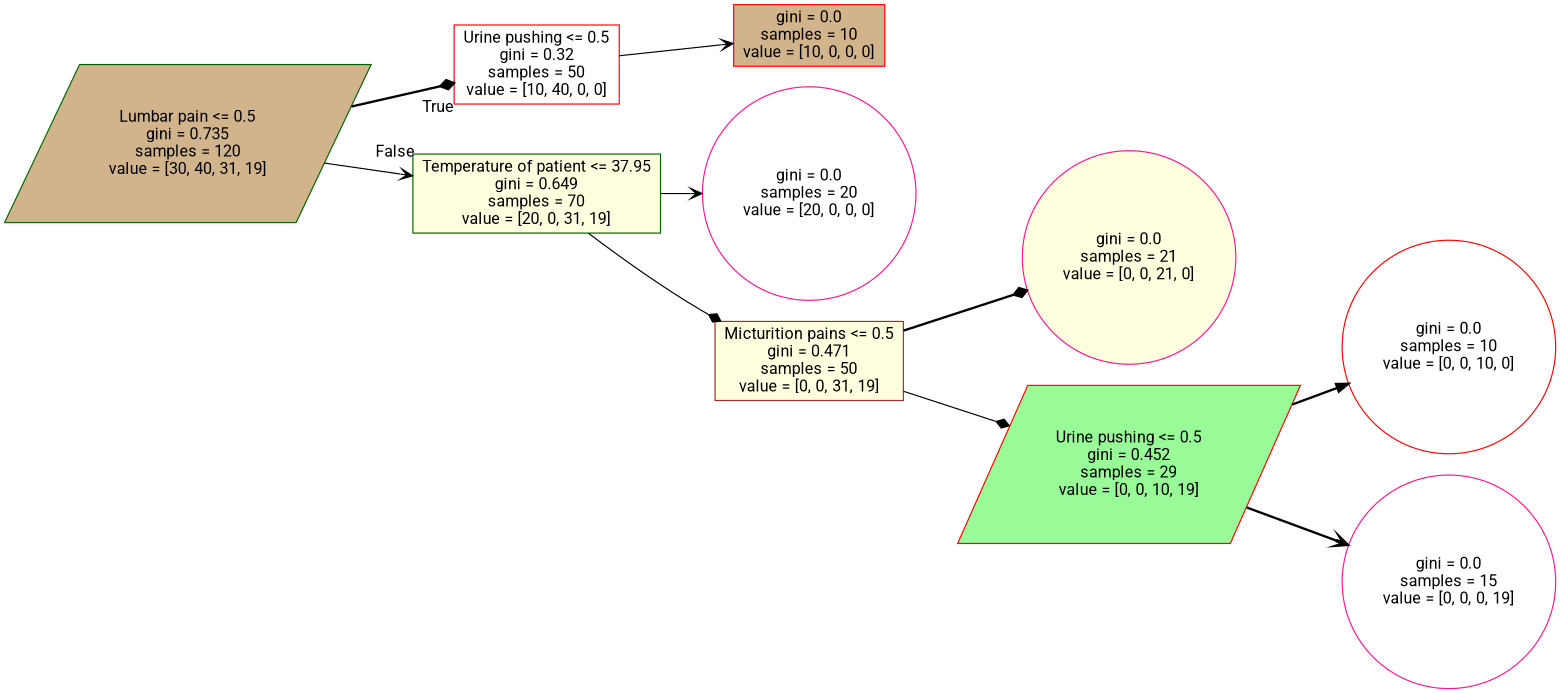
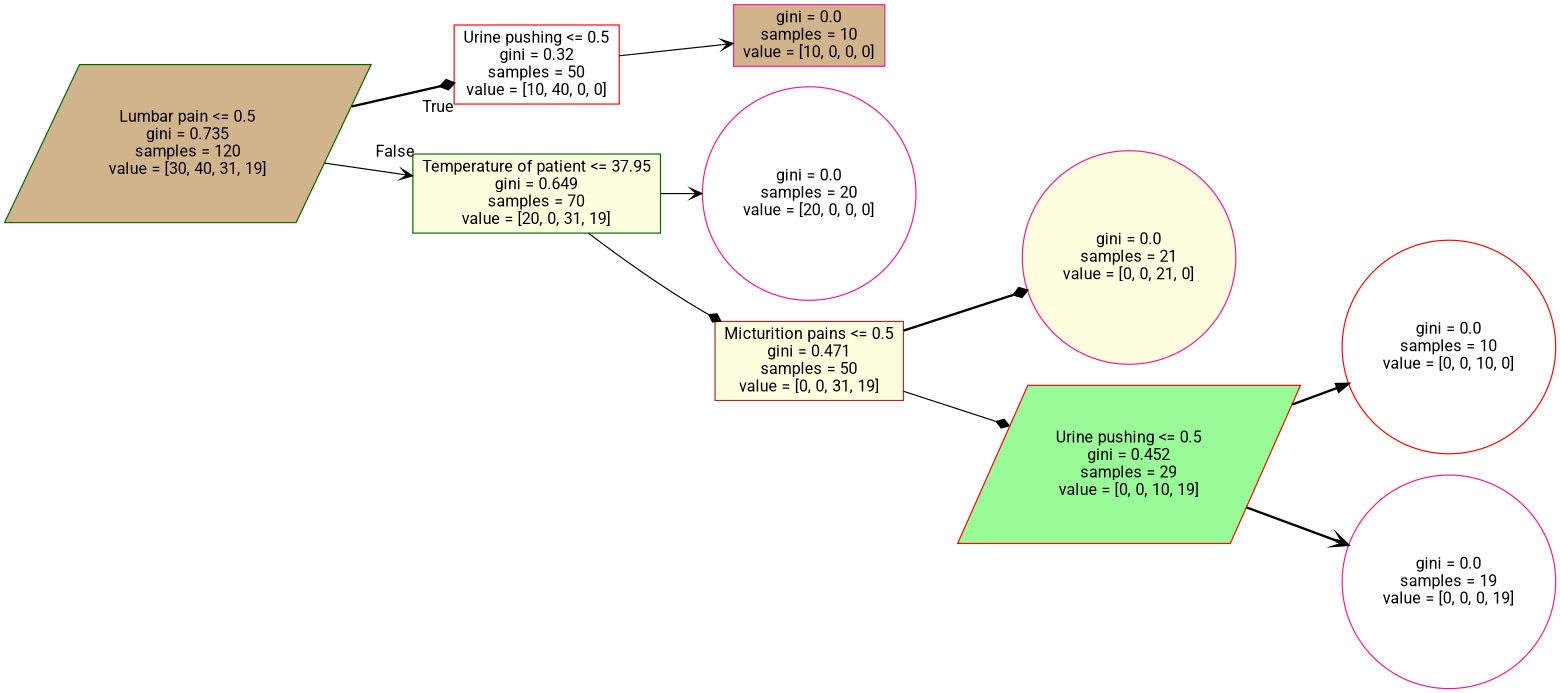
node "gini = 0.0 samples = 10 value = [10, 0, 0, 0]": color red -> deeppink
node "gini = 0.0 samples = 15 value = [0, 0, 0, 19]": label "gini = 0.0 samples = 15 value = [0, 0, 0, 19]" -> "gini = 0.0 samples = 19 value = [0, 0, 0, 19]"
